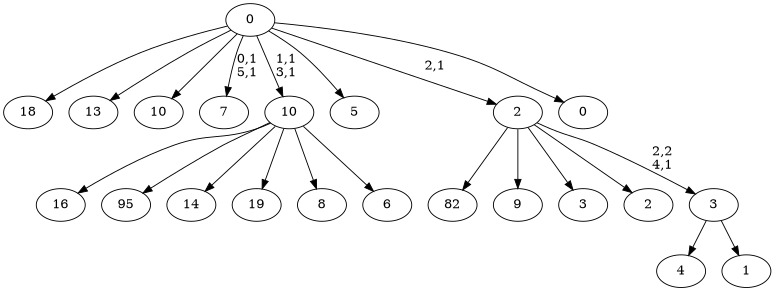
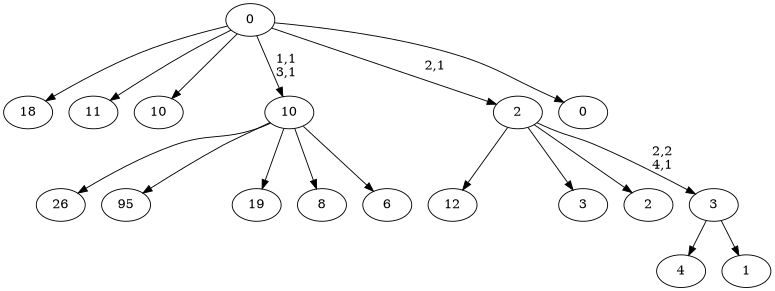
node "13": label "13" -> "11"
node "7": removed
node "5": removed
node "16": label "16" -> "26"
node "14": removed
node "82": label "82" -> "12"
node "9": removed
